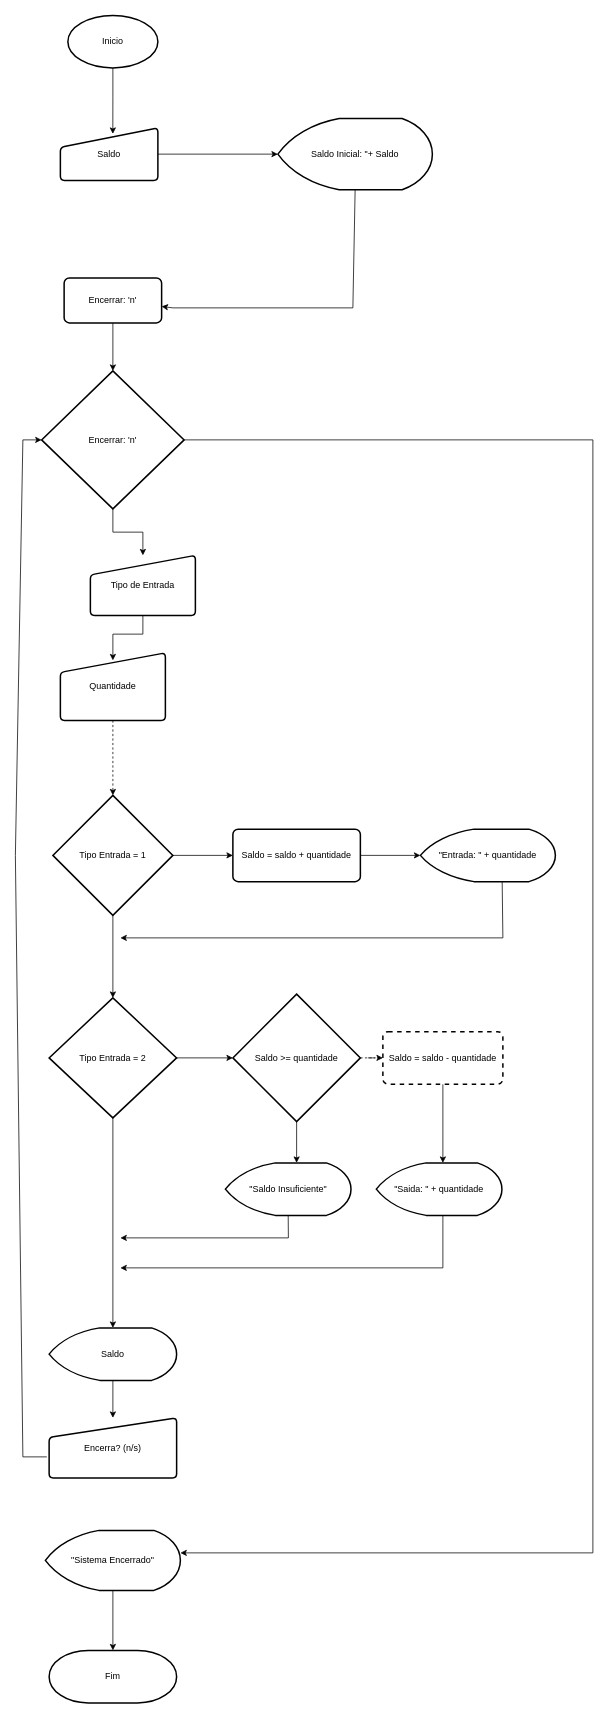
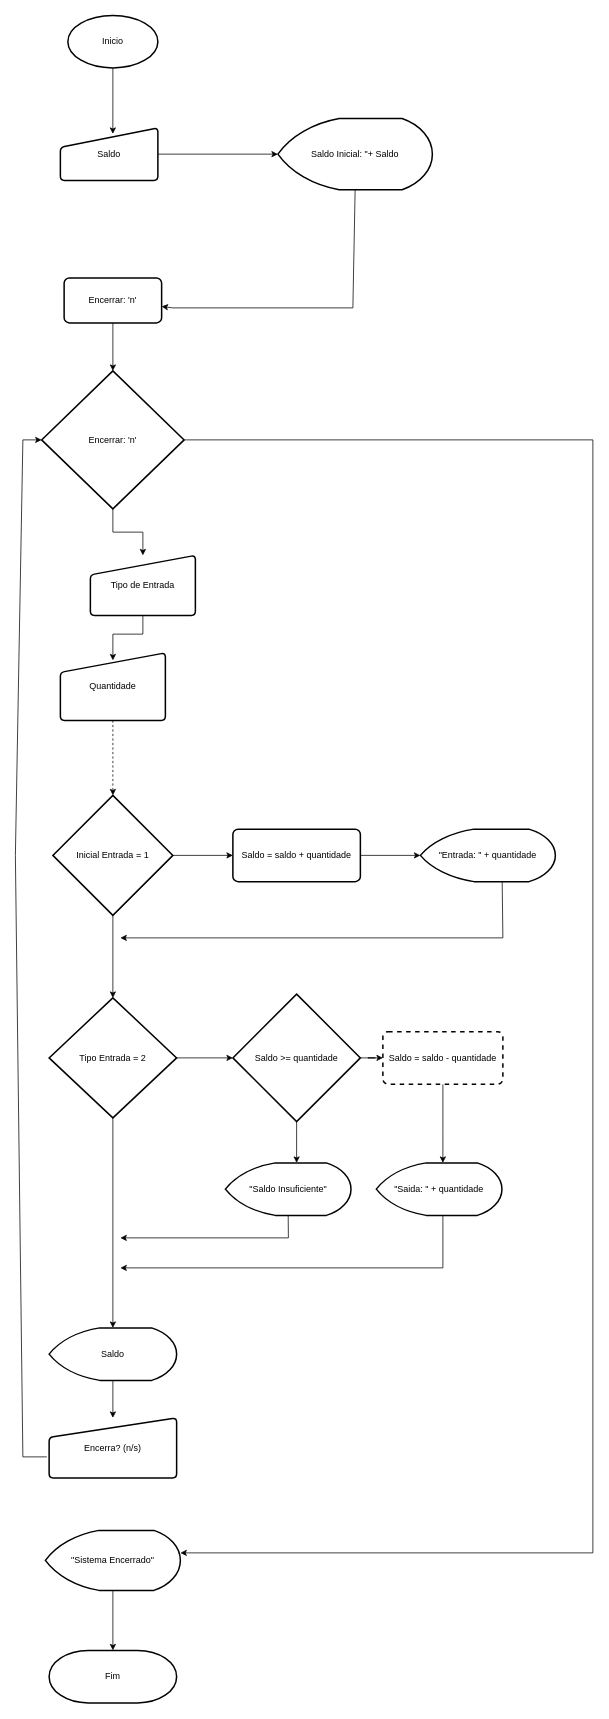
node "Tipo Entrada = 1": label "Tipo Entrada = 1" -> "Inicial Entrada = 1"
edge "Saldo >= quantidade" -> "Saldo = saldo - quantidade": style dashed -> solid
